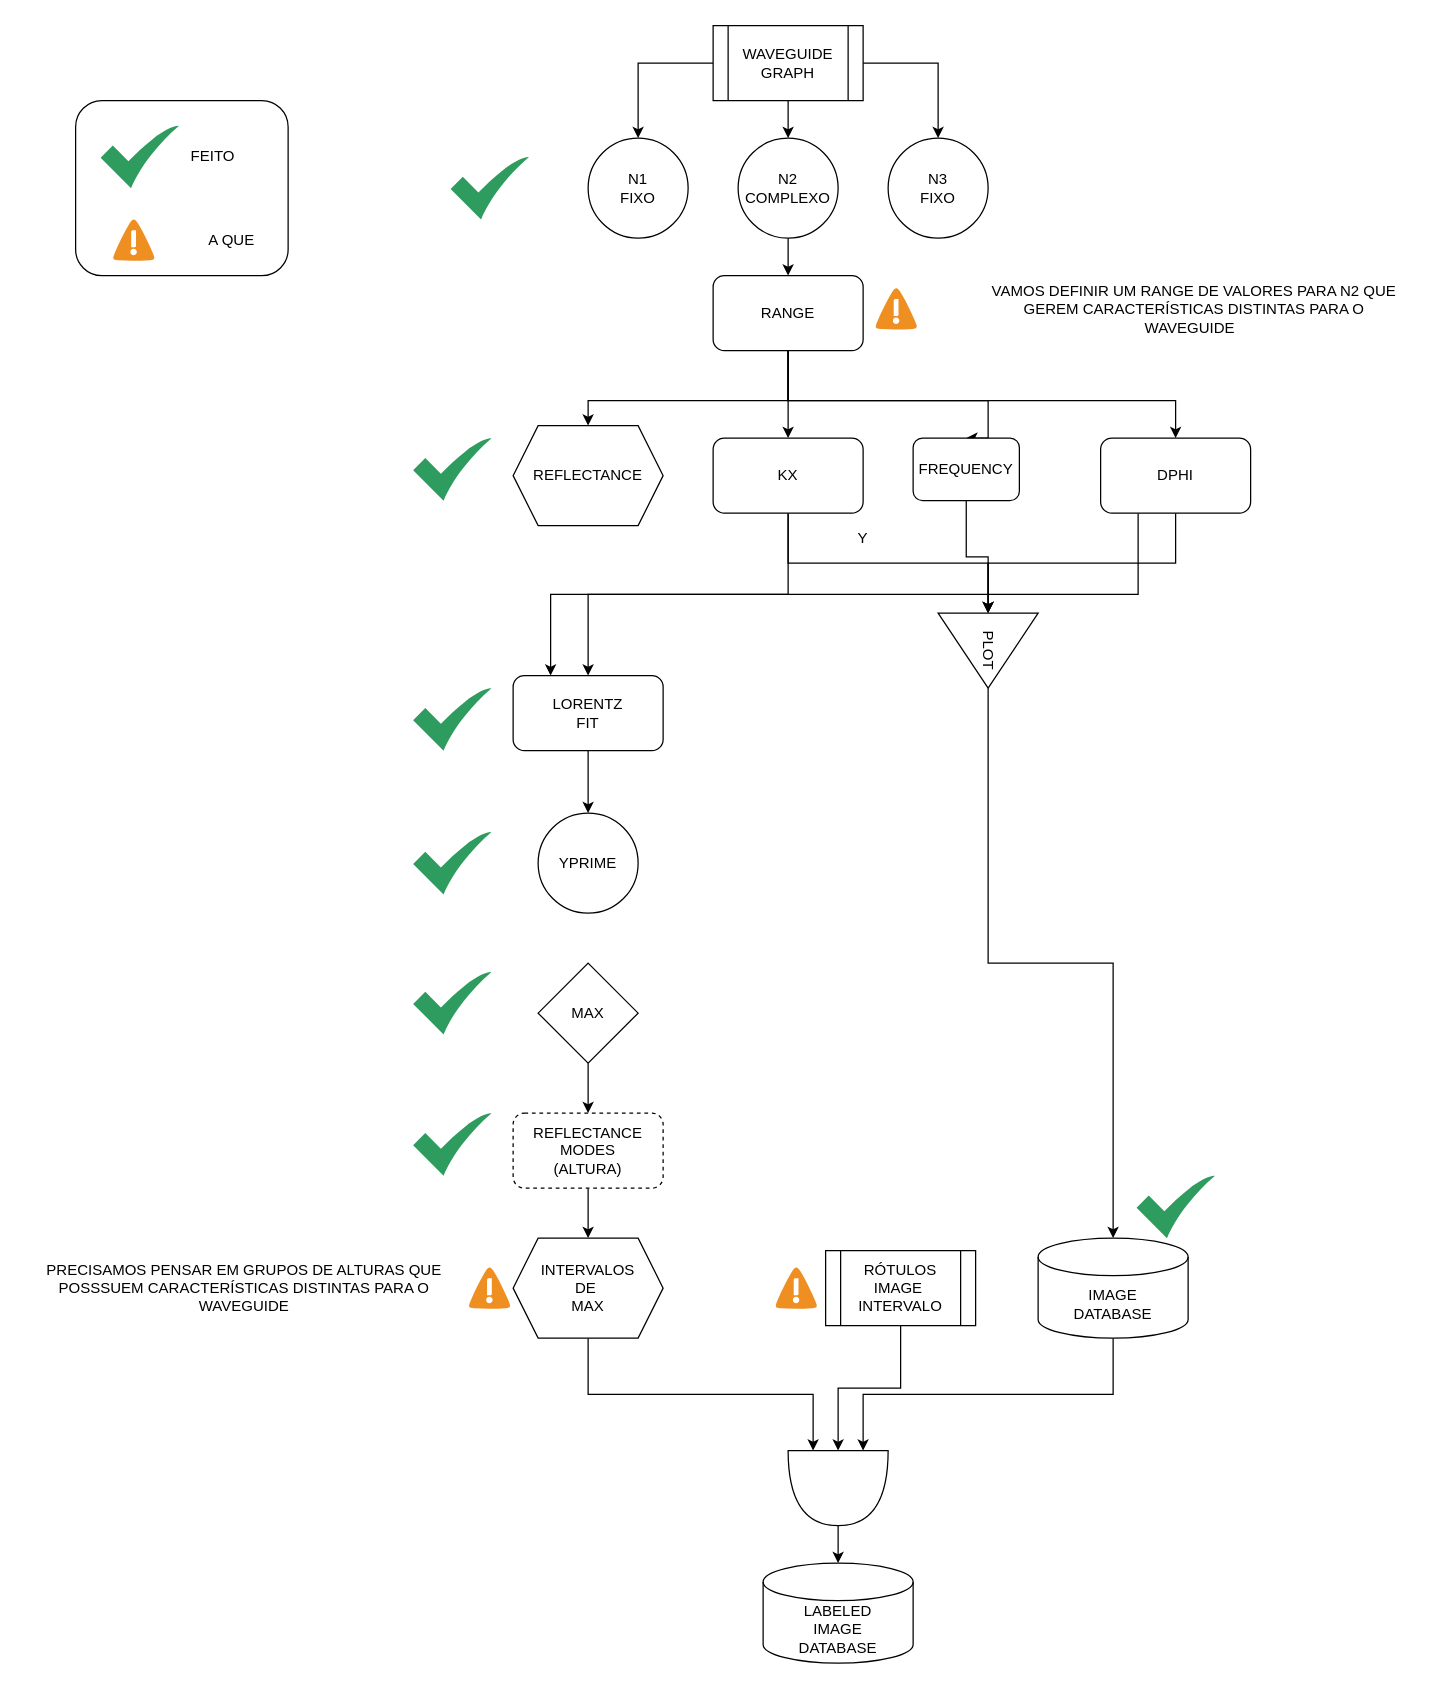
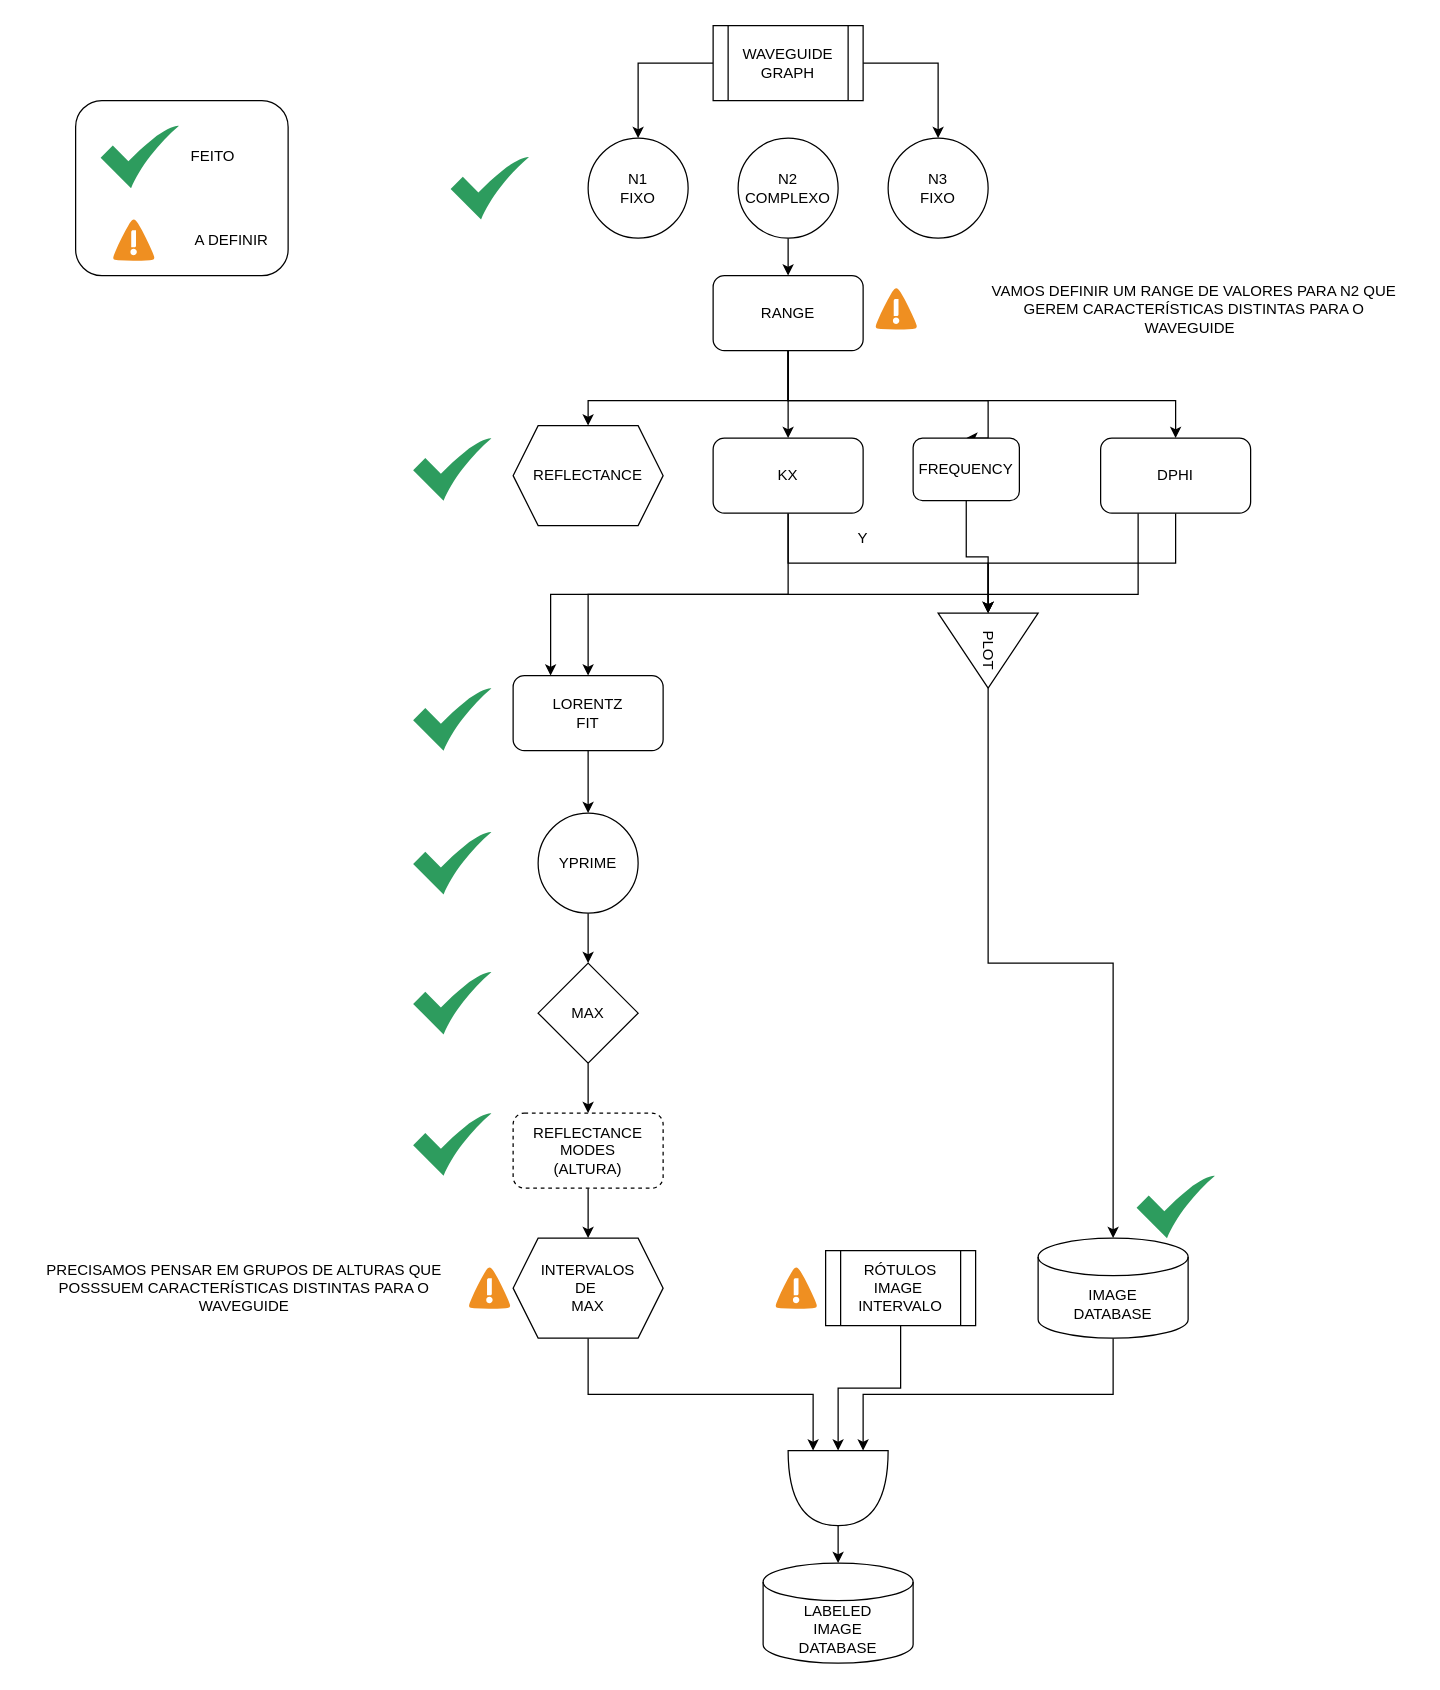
edge "WAVEGUIDE GRAPH" -> "N2 COMPLEXO": removed
node "A QUE": label "A QUE" -> "A DEFINIR"
edge "YPRIME" -> "MAX": added
